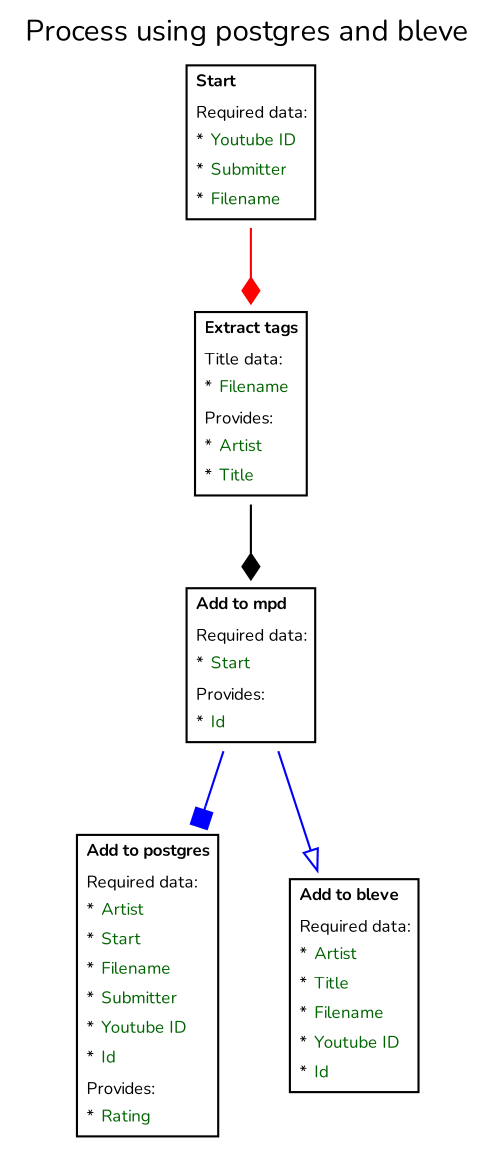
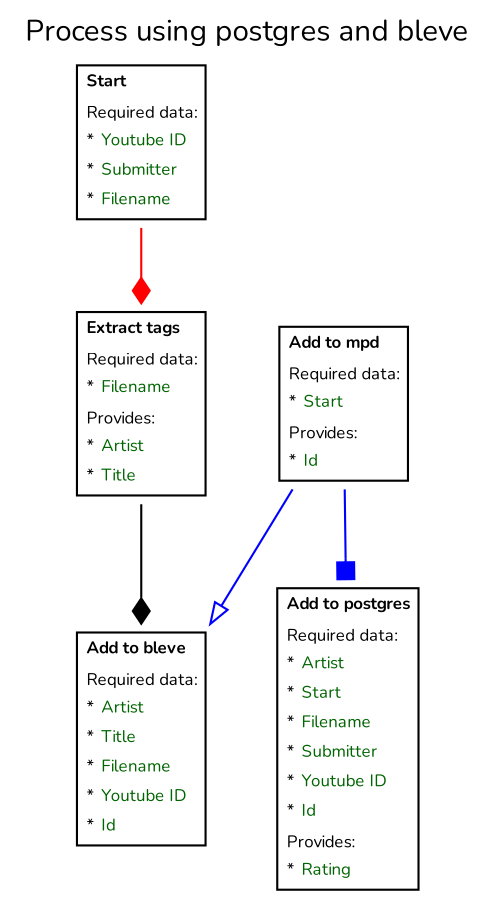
node "Extract tags": text "Title data:" -> "Required data:"
edge "Extract tags" -> "Add to mpd": now "Extract tags" -> "Add to bleve"
